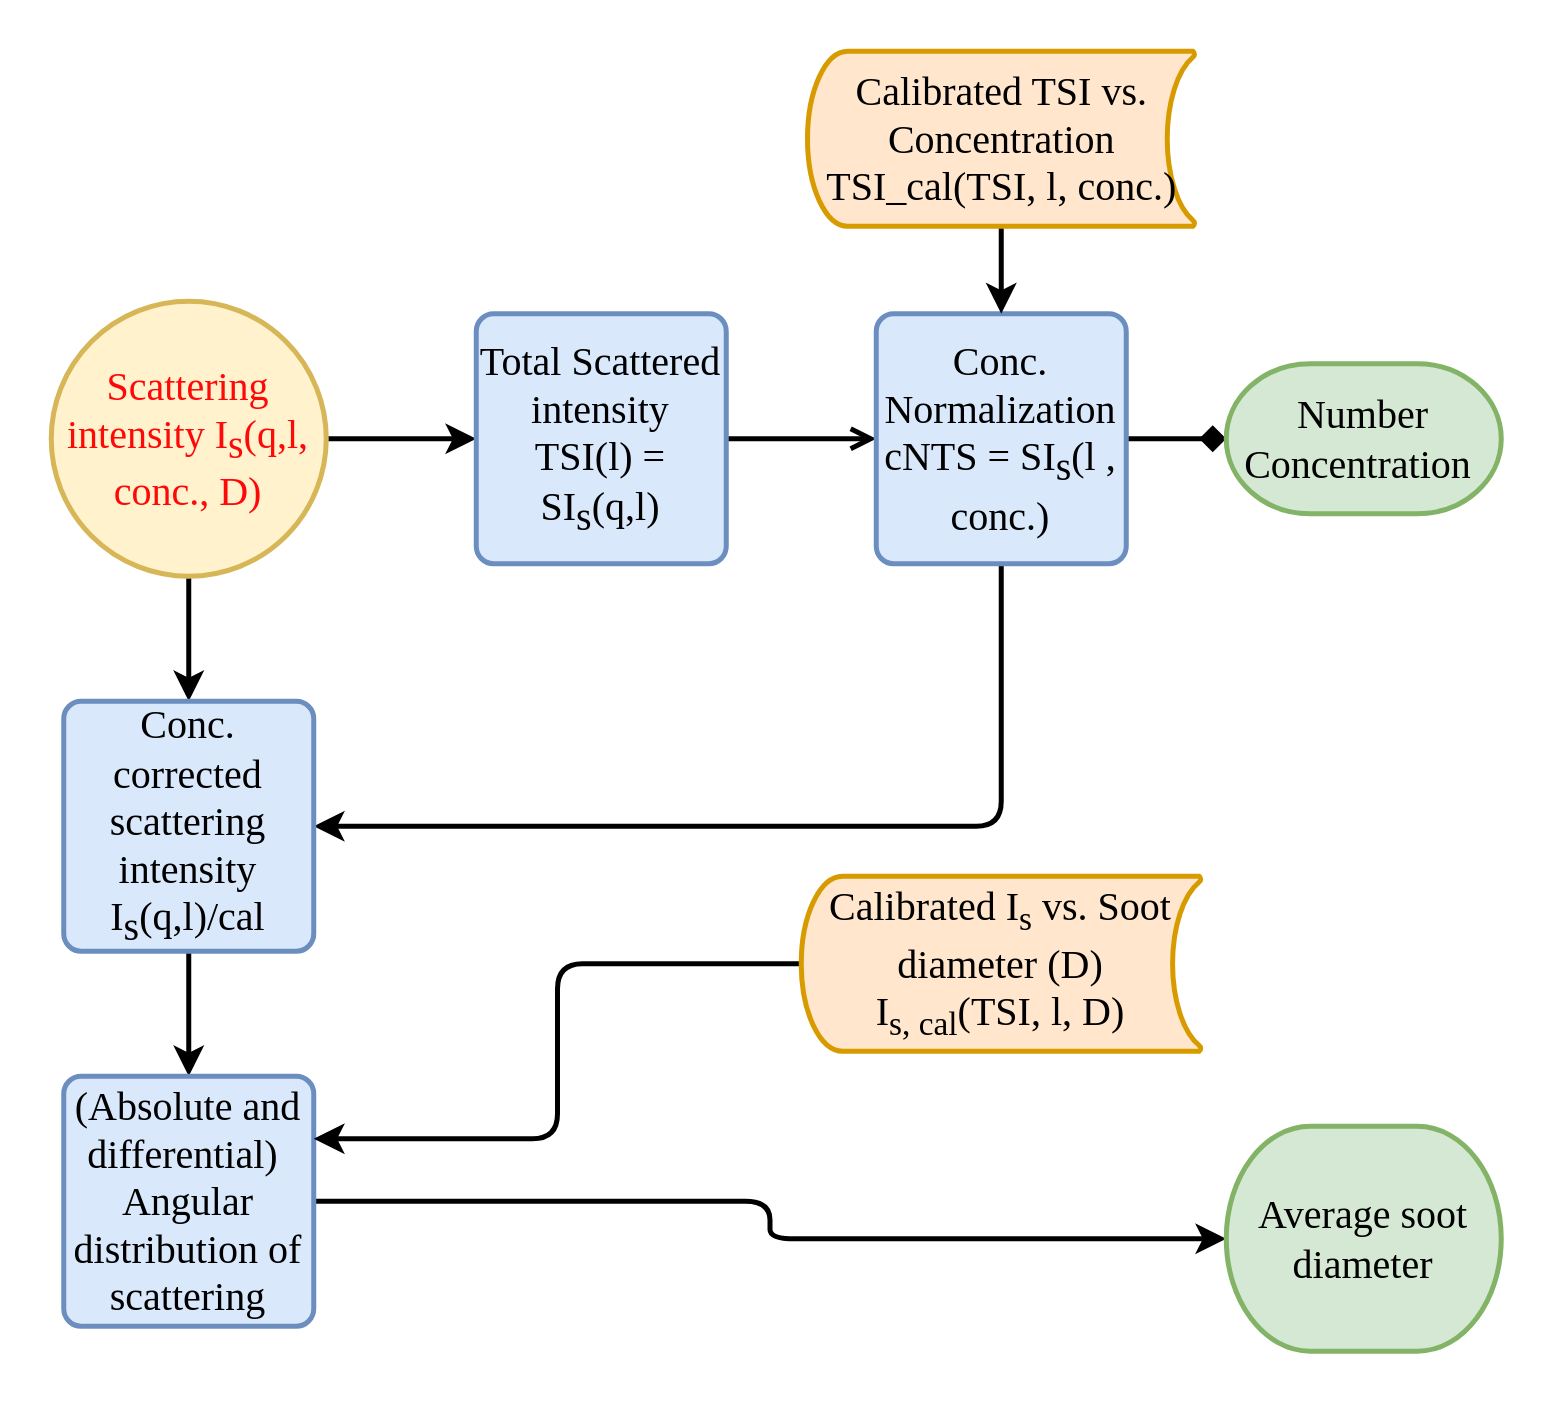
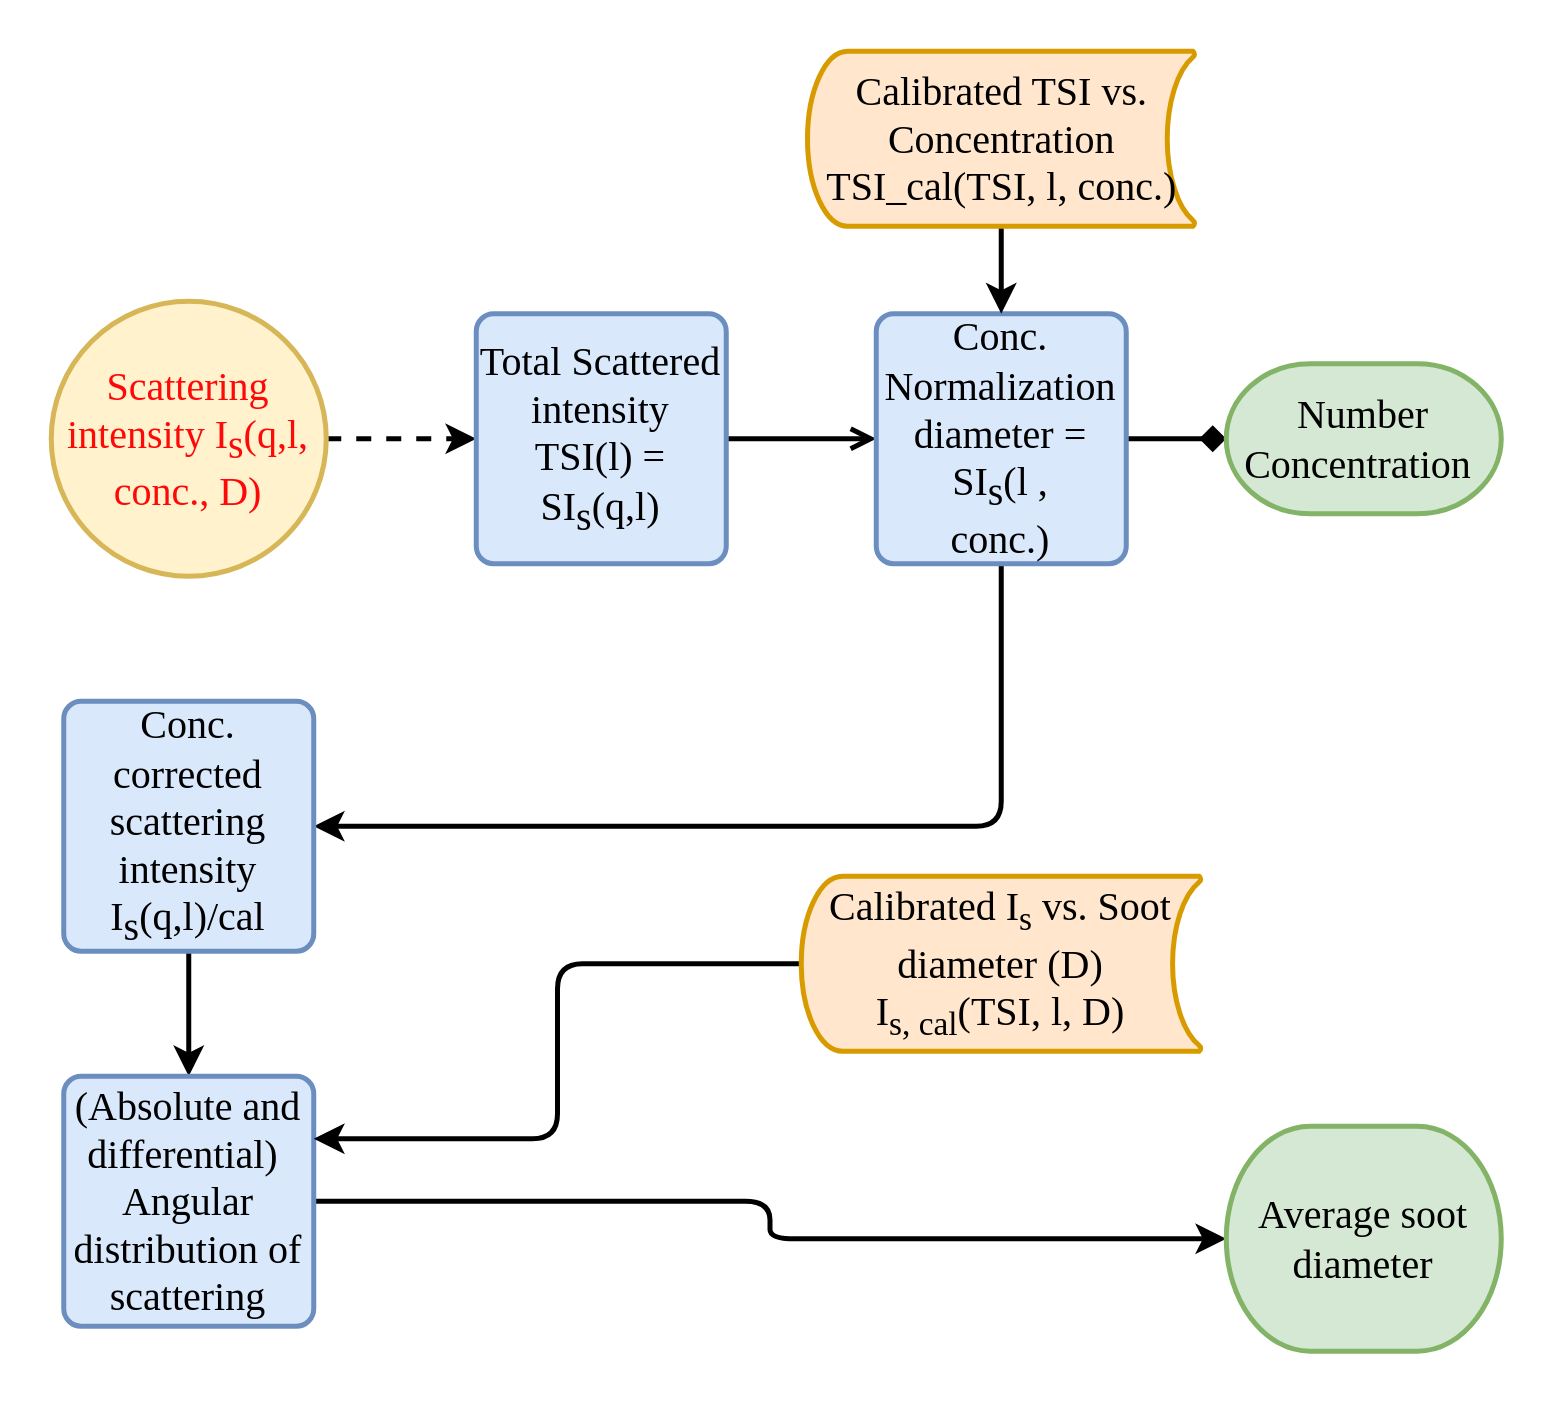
edge "Scattering intensity Is(q,l, conc., D)" -> "Total Scattered intensity TSI(l) = SIs(q,l)": style solid -> dashed
node "Conc. Normalization cNTS = SIs(l , conc.)": label "Conc. Normalization cNTS = SIs(l , conc.)" -> "Conc. Normalization diameter = SIs(l , conc.)"
edge "Scattering intensity Is(q,l, conc., D)" -> "Conc. corrected scattering intensity Is(q,l)/cal": removed
